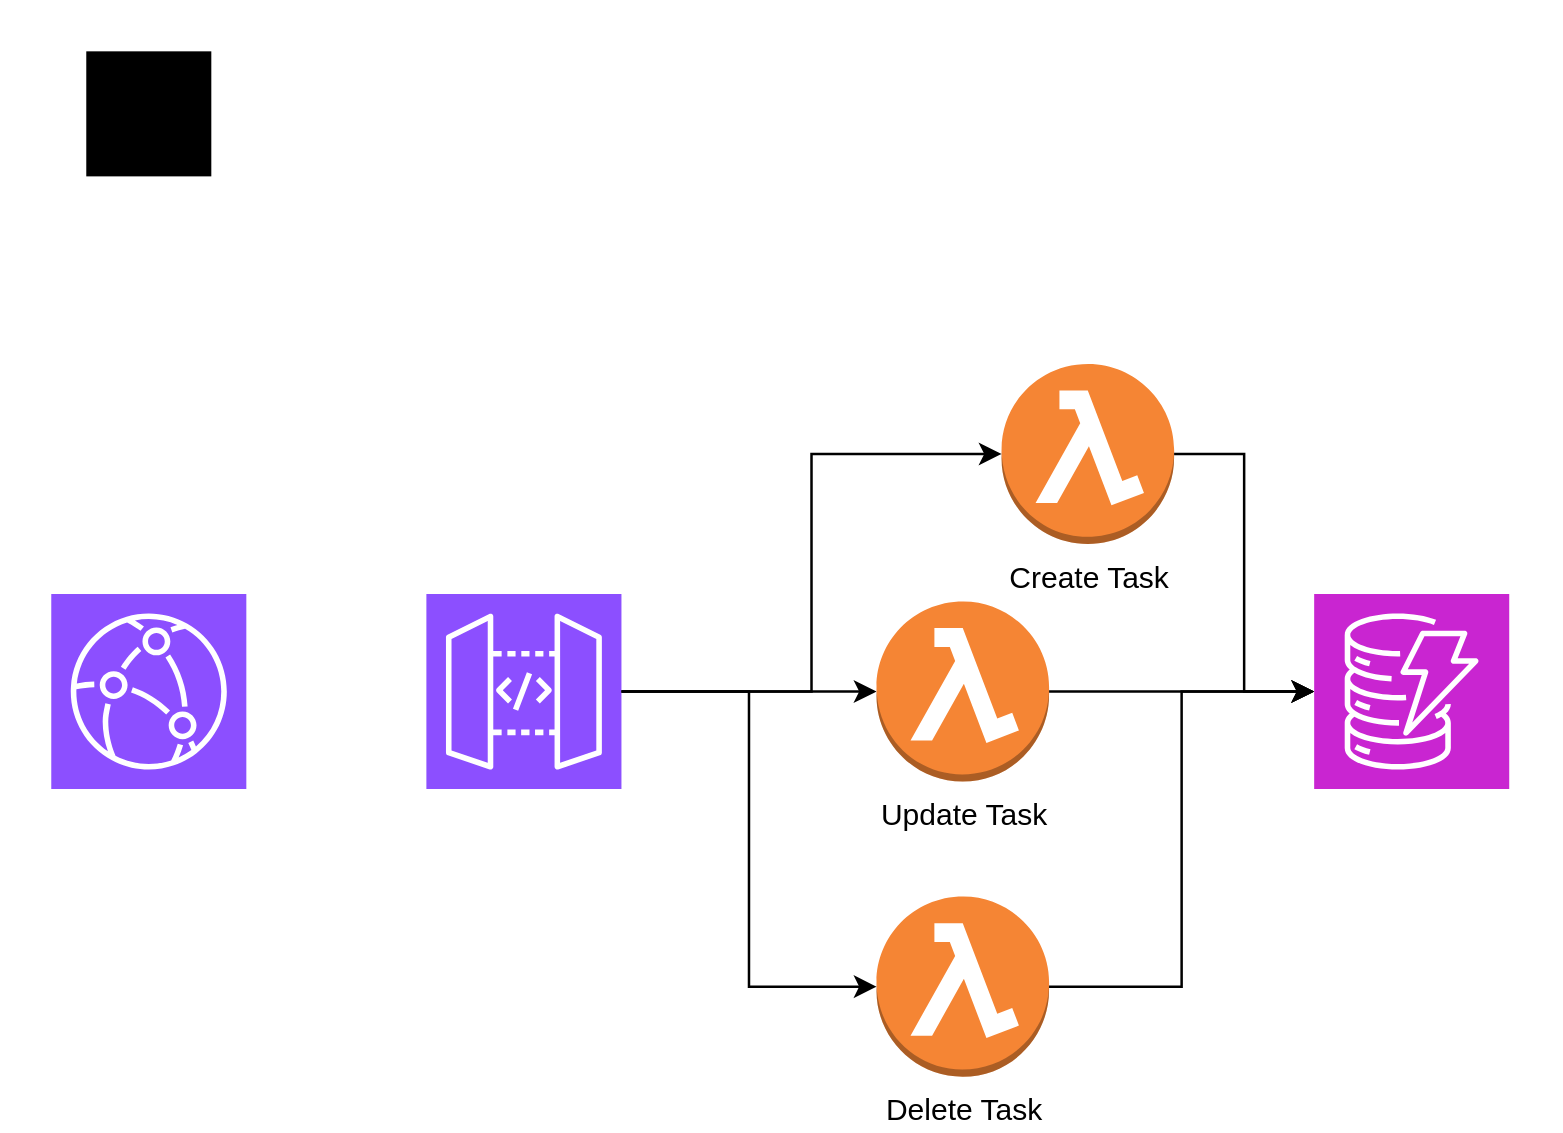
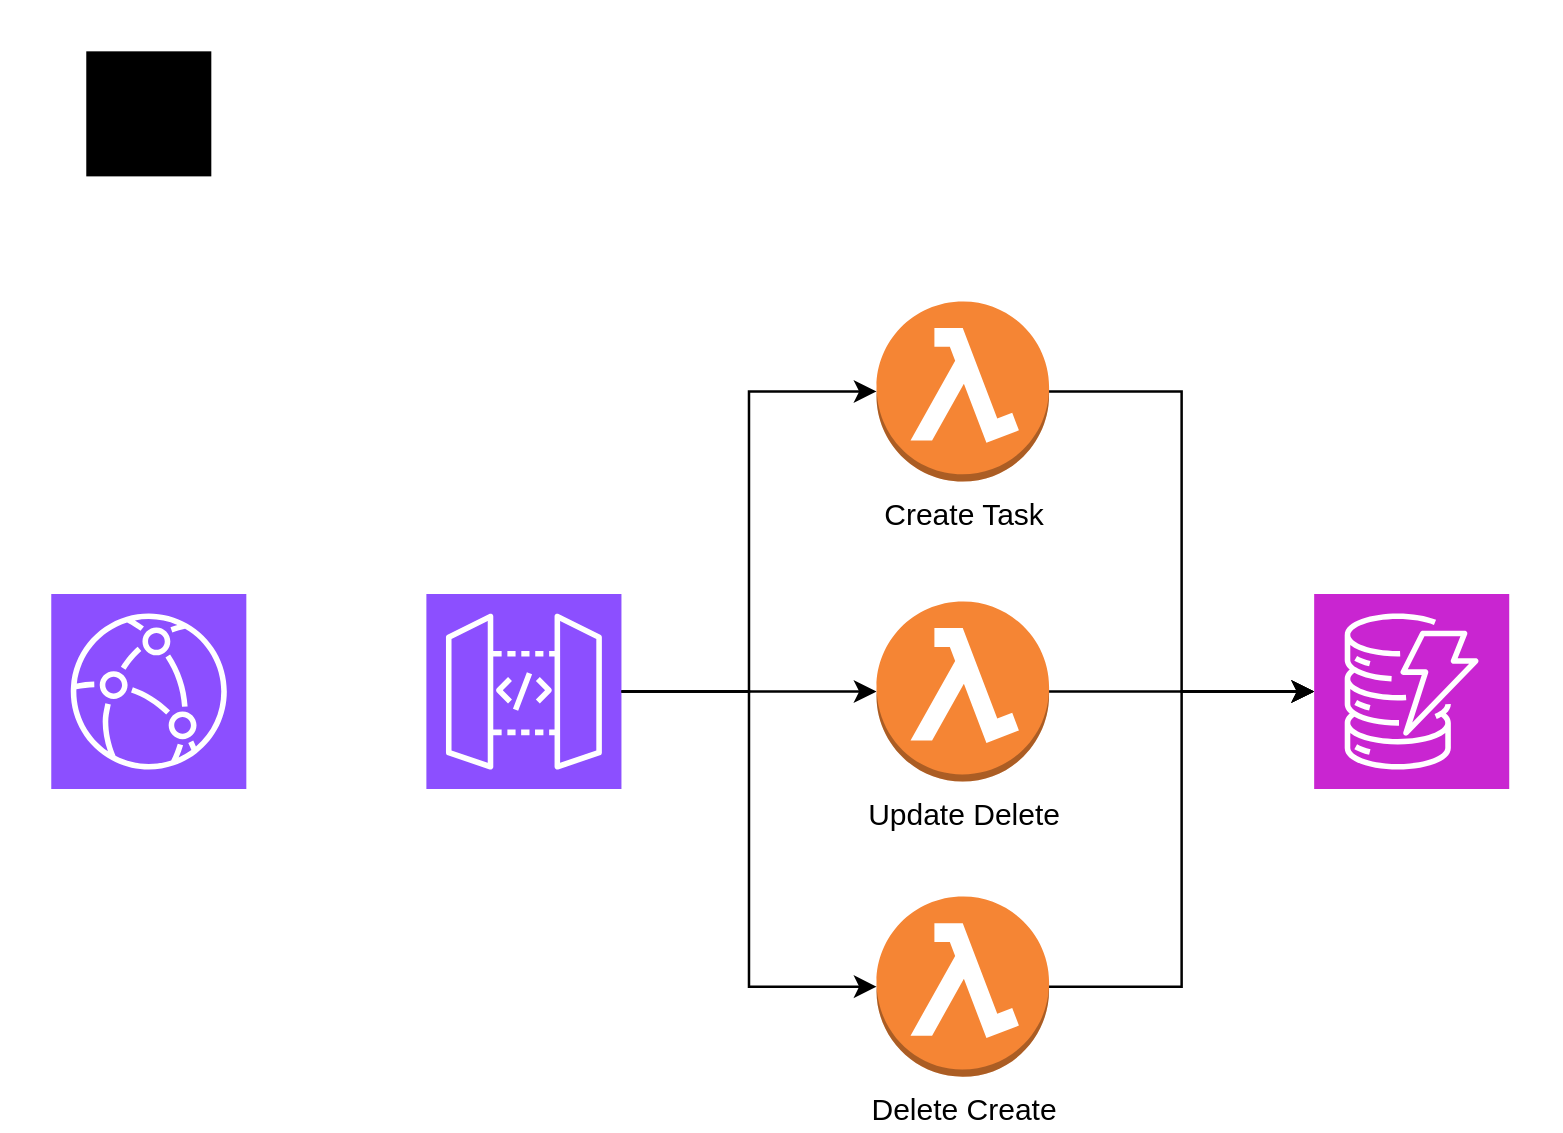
node "Create Task": moved (1088, 454) -> (963, 391)
node "Update Task": label "Update Task" -> "Update Delete"
node "Delete Task": label "Delete Task" -> "Delete Create"
